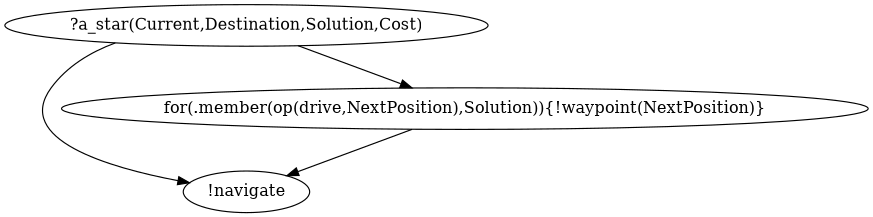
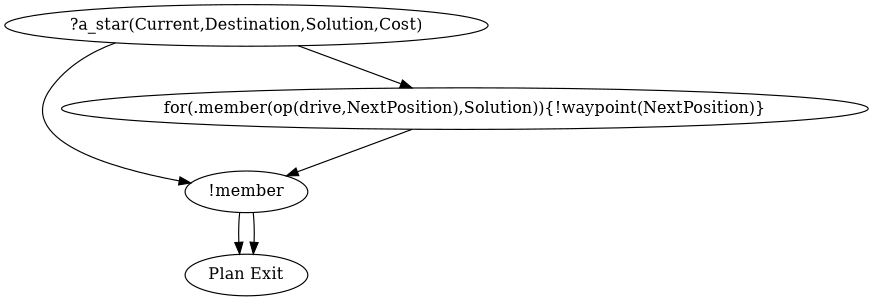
node "!navigate": label "!navigate" -> "!member"
node "Plan Exit": added
